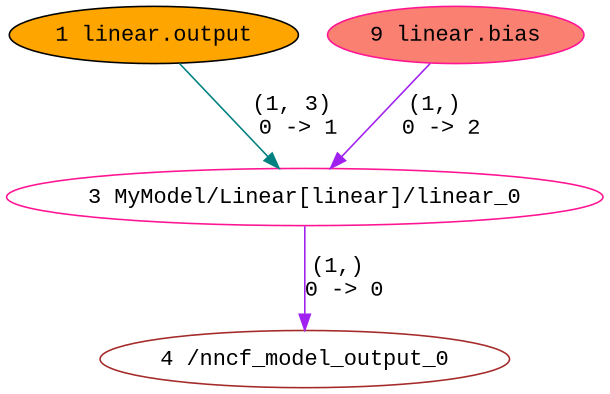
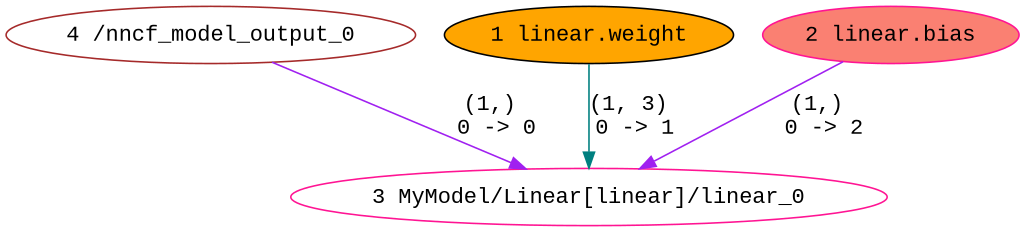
node "1 linear.output": label "1 linear.output" -> "1 linear.weight"
node "9 linear.bias": label "9 linear.bias" -> "2 linear.bias"
edge "3 MyModel/Linear[linear]/linear_0" -> "4 /nncf_model_output_0": reversed
